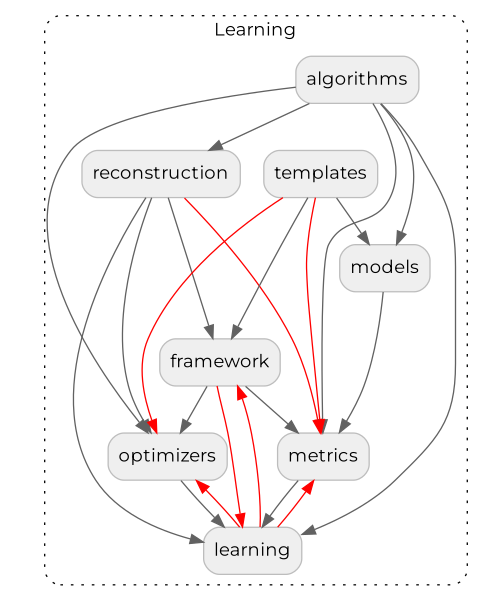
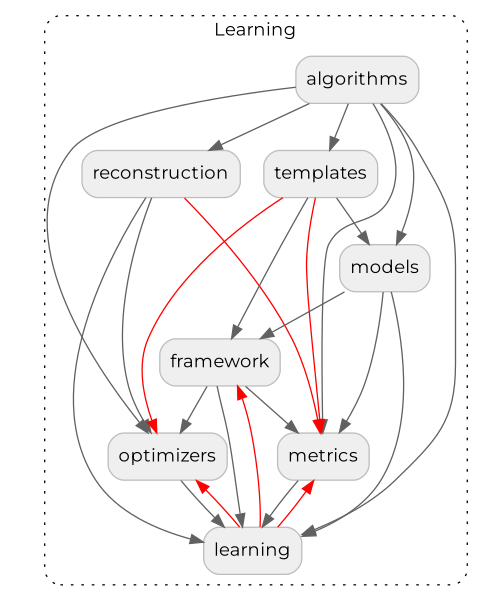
edge "algorithms" -> "templates": added
edge "reconstruction" -> "framework": now "models" -> "framework"
edge "models" -> "learning": added
edge "framework" -> "learning": color #ff0000 -> #616161
